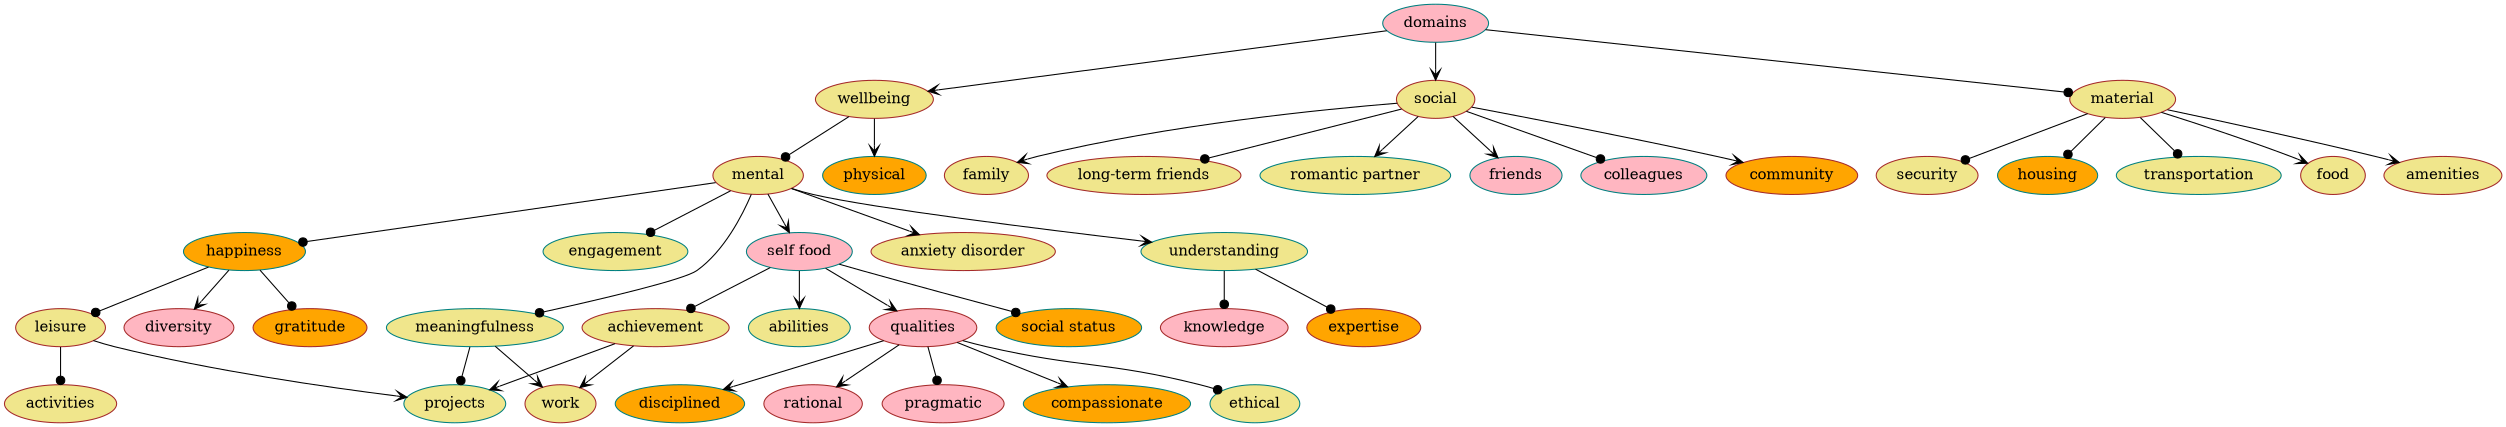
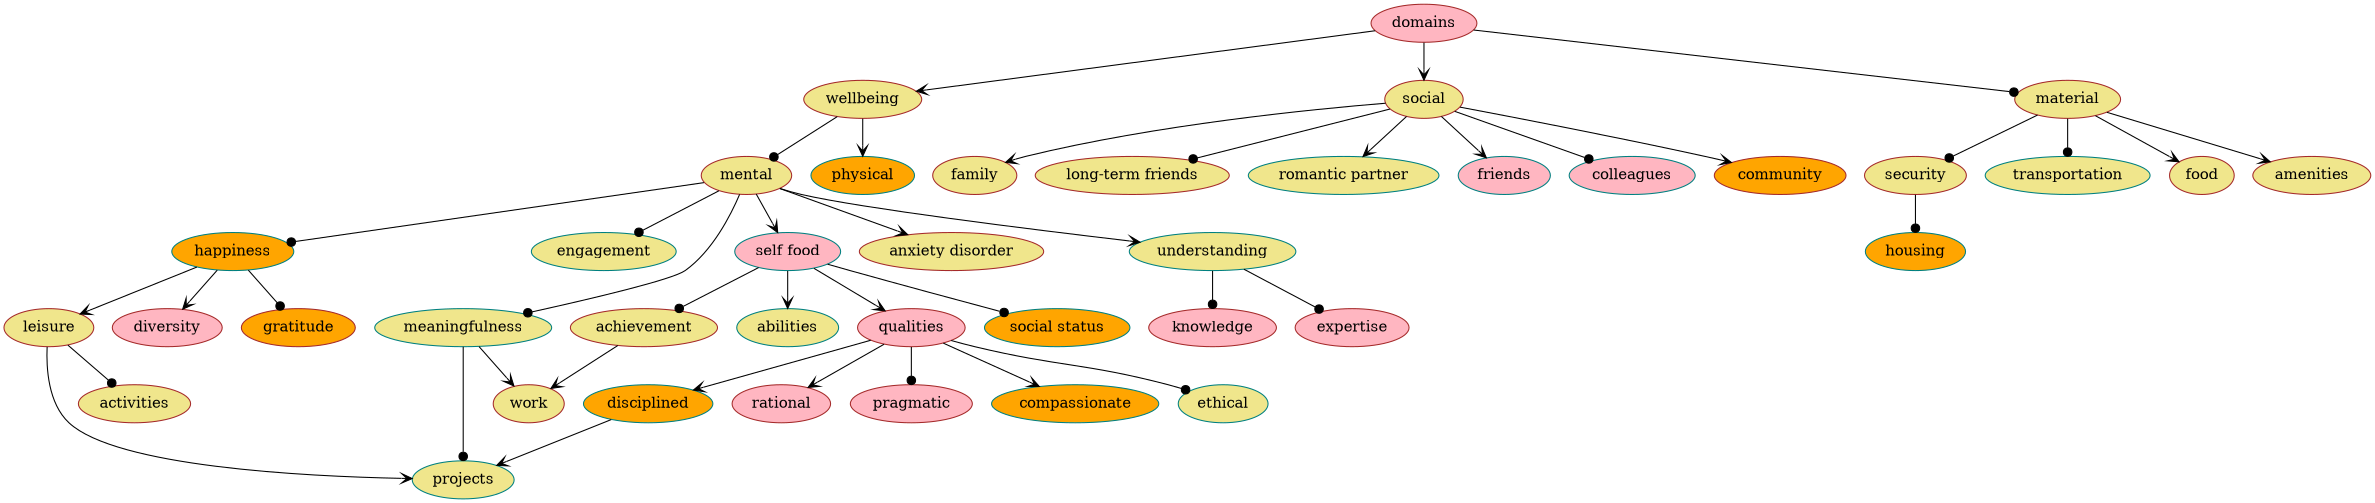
node "domains": color teal -> brown
edge "material" -> "housing": now "security" -> "housing"
edge "happiness" -> "leisure": arrowhead dot -> vee
node "expertise": fillcolor orange -> lightpink
edge "achievement" -> "projects": now "disciplined" -> "projects"
